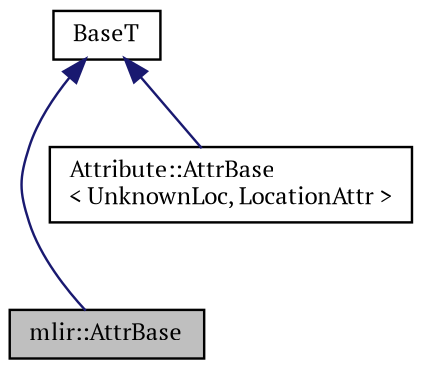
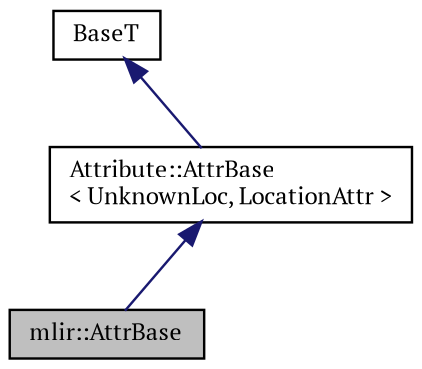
edge "mlir::AttrBase" -> "BaseT": now "mlir::AttrBase" -> "Attribute::AttrBase < UnknownLoc, LocationAttr >"
